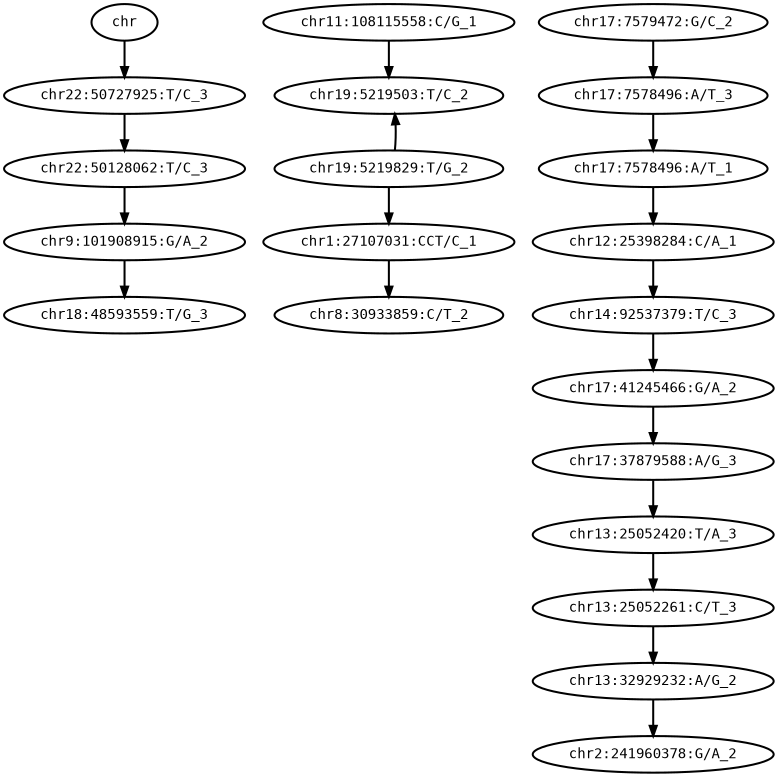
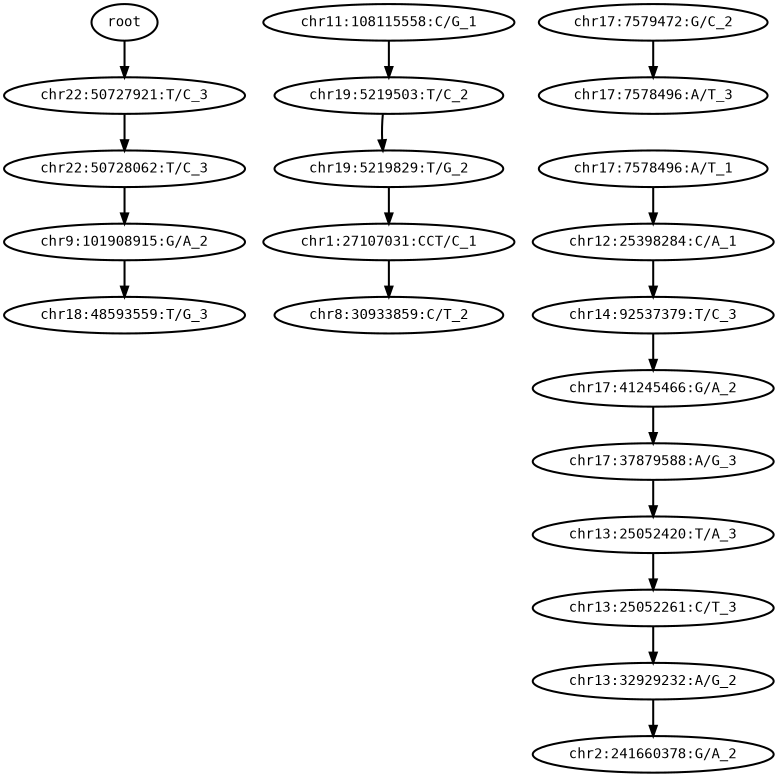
node "chr": label "chr" -> "root"
node "chr22:50727925:T/C_3": label "chr22:50727925:T/C_3" -> "chr22:50727921:T/C_3"
edge "chr17:7578496:A/T_3" -> "chr17:7578496:A/T_1": removed
edge "chr19:5219829:T/G_2" -> "chr19:5219503:T/C_2": reversed
node "chr22:50128062:T/C_3": label "chr22:50128062:T/C_3" -> "chr22:50728062:T/C_3"
node "chr2:241960378:G/A_2": label "chr2:241960378:G/A_2" -> "chr2:241660378:G/A_2"
